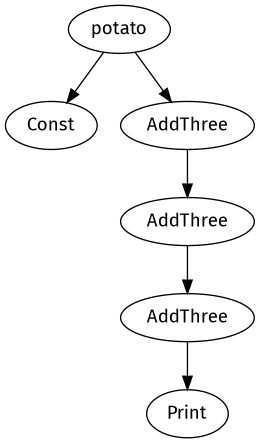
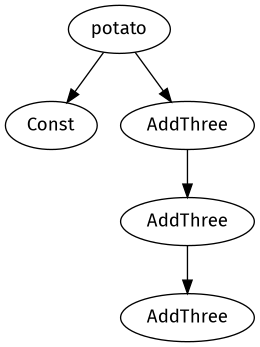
node "Print": removed
